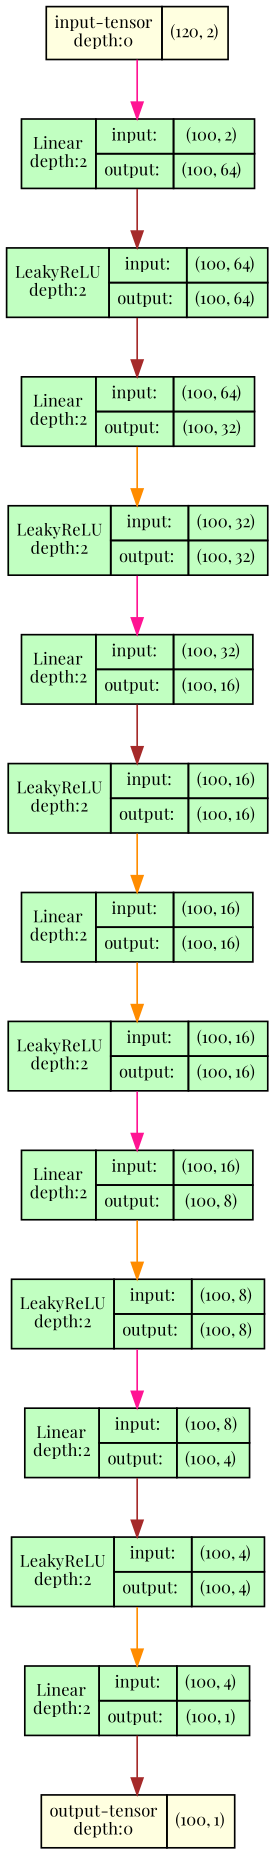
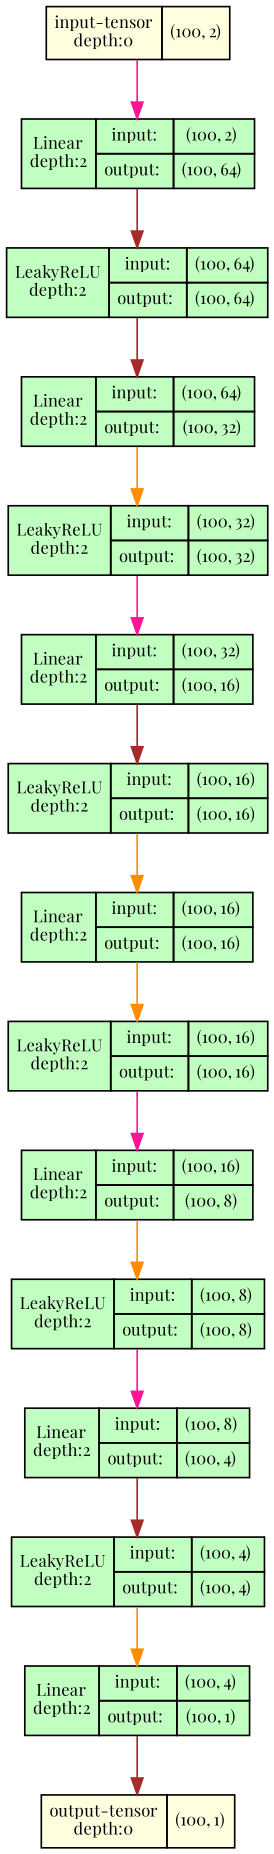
node "input-tensor": text "(120, 2)" -> "(100, 2)"
